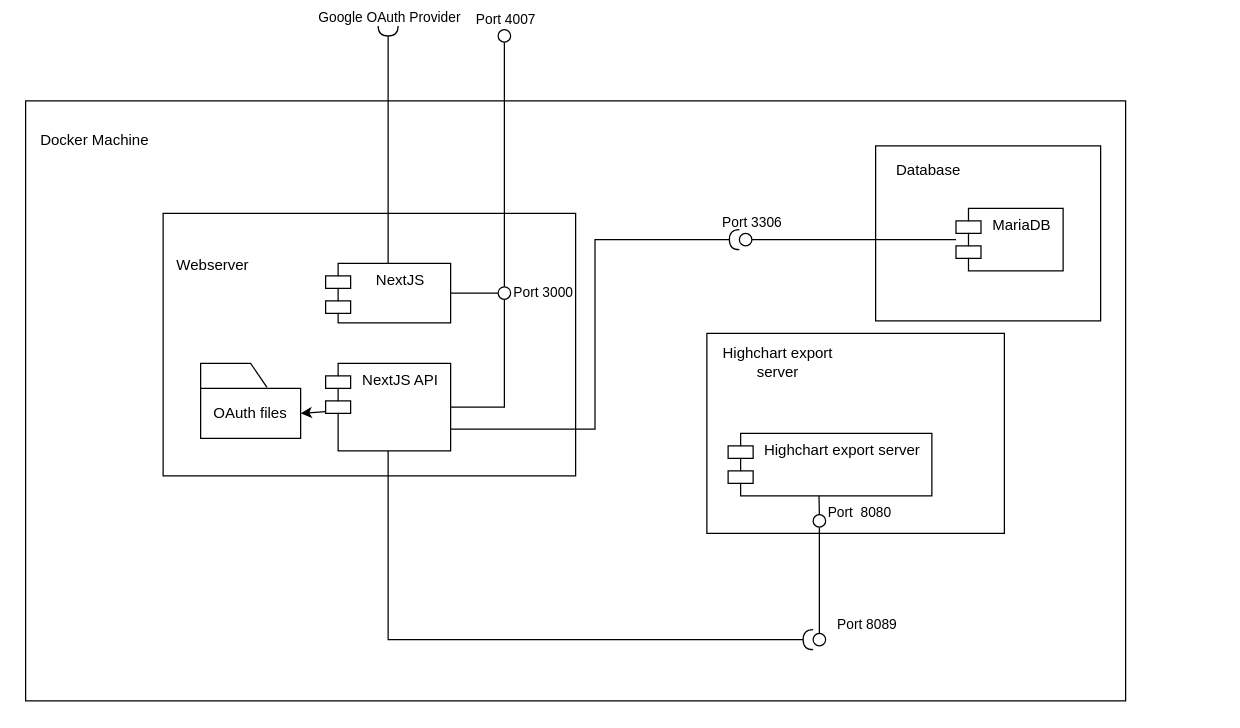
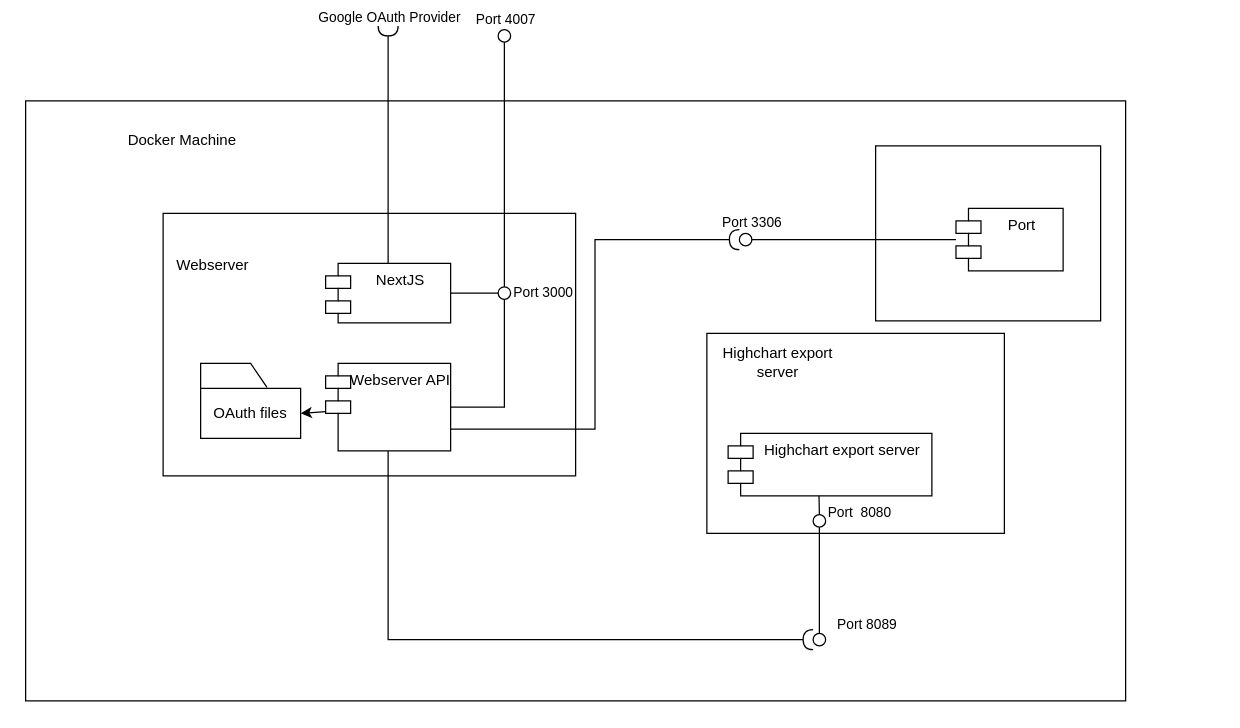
node "Docker Machine": moved (95, 141) -> (182, 141)
node "Database": removed
node "MariaDB": label "MariaDB" -> "Port"
node "NextJS API": label "NextJS API" -> "Webserver API"
